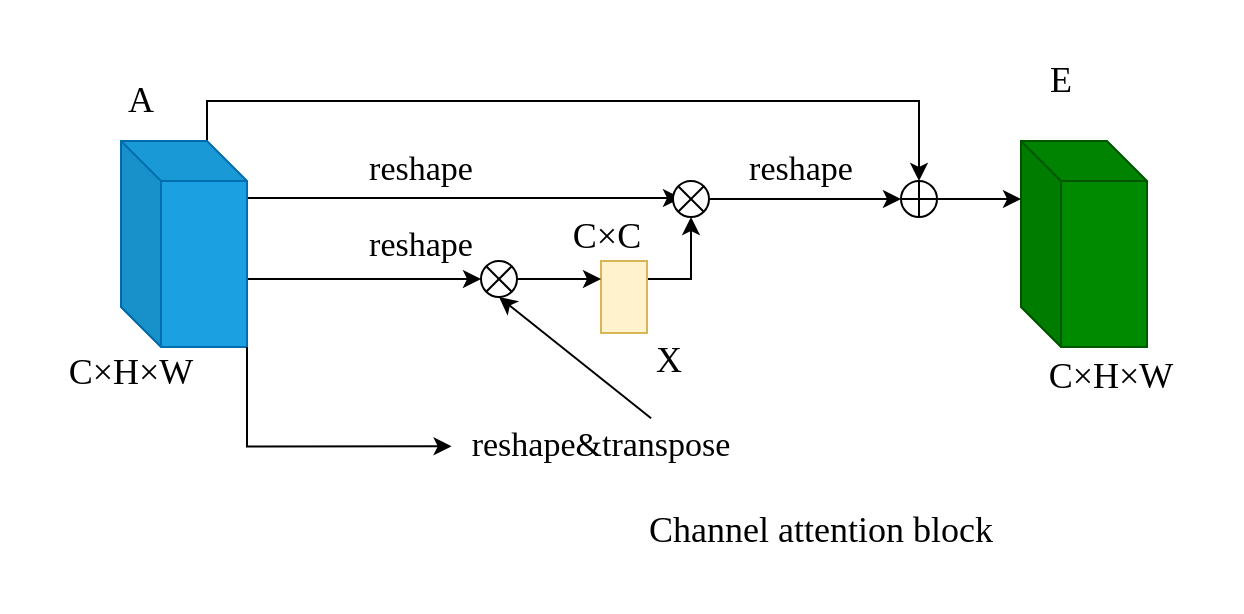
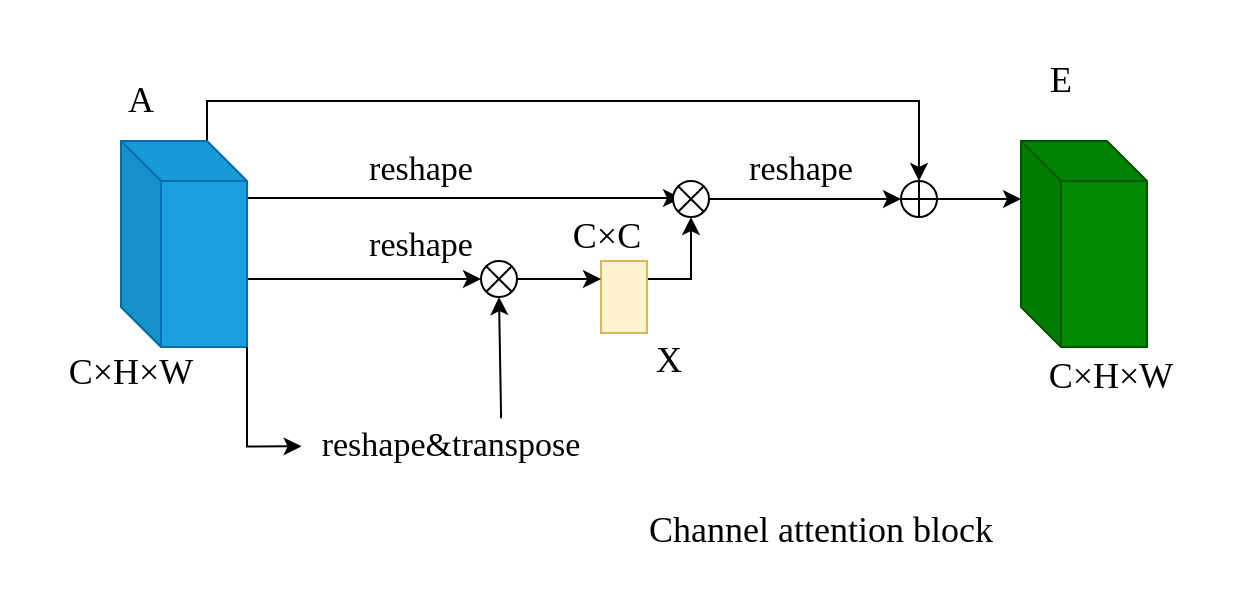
node "reshape&transpose": moved (601, 447) -> (451, 447)
